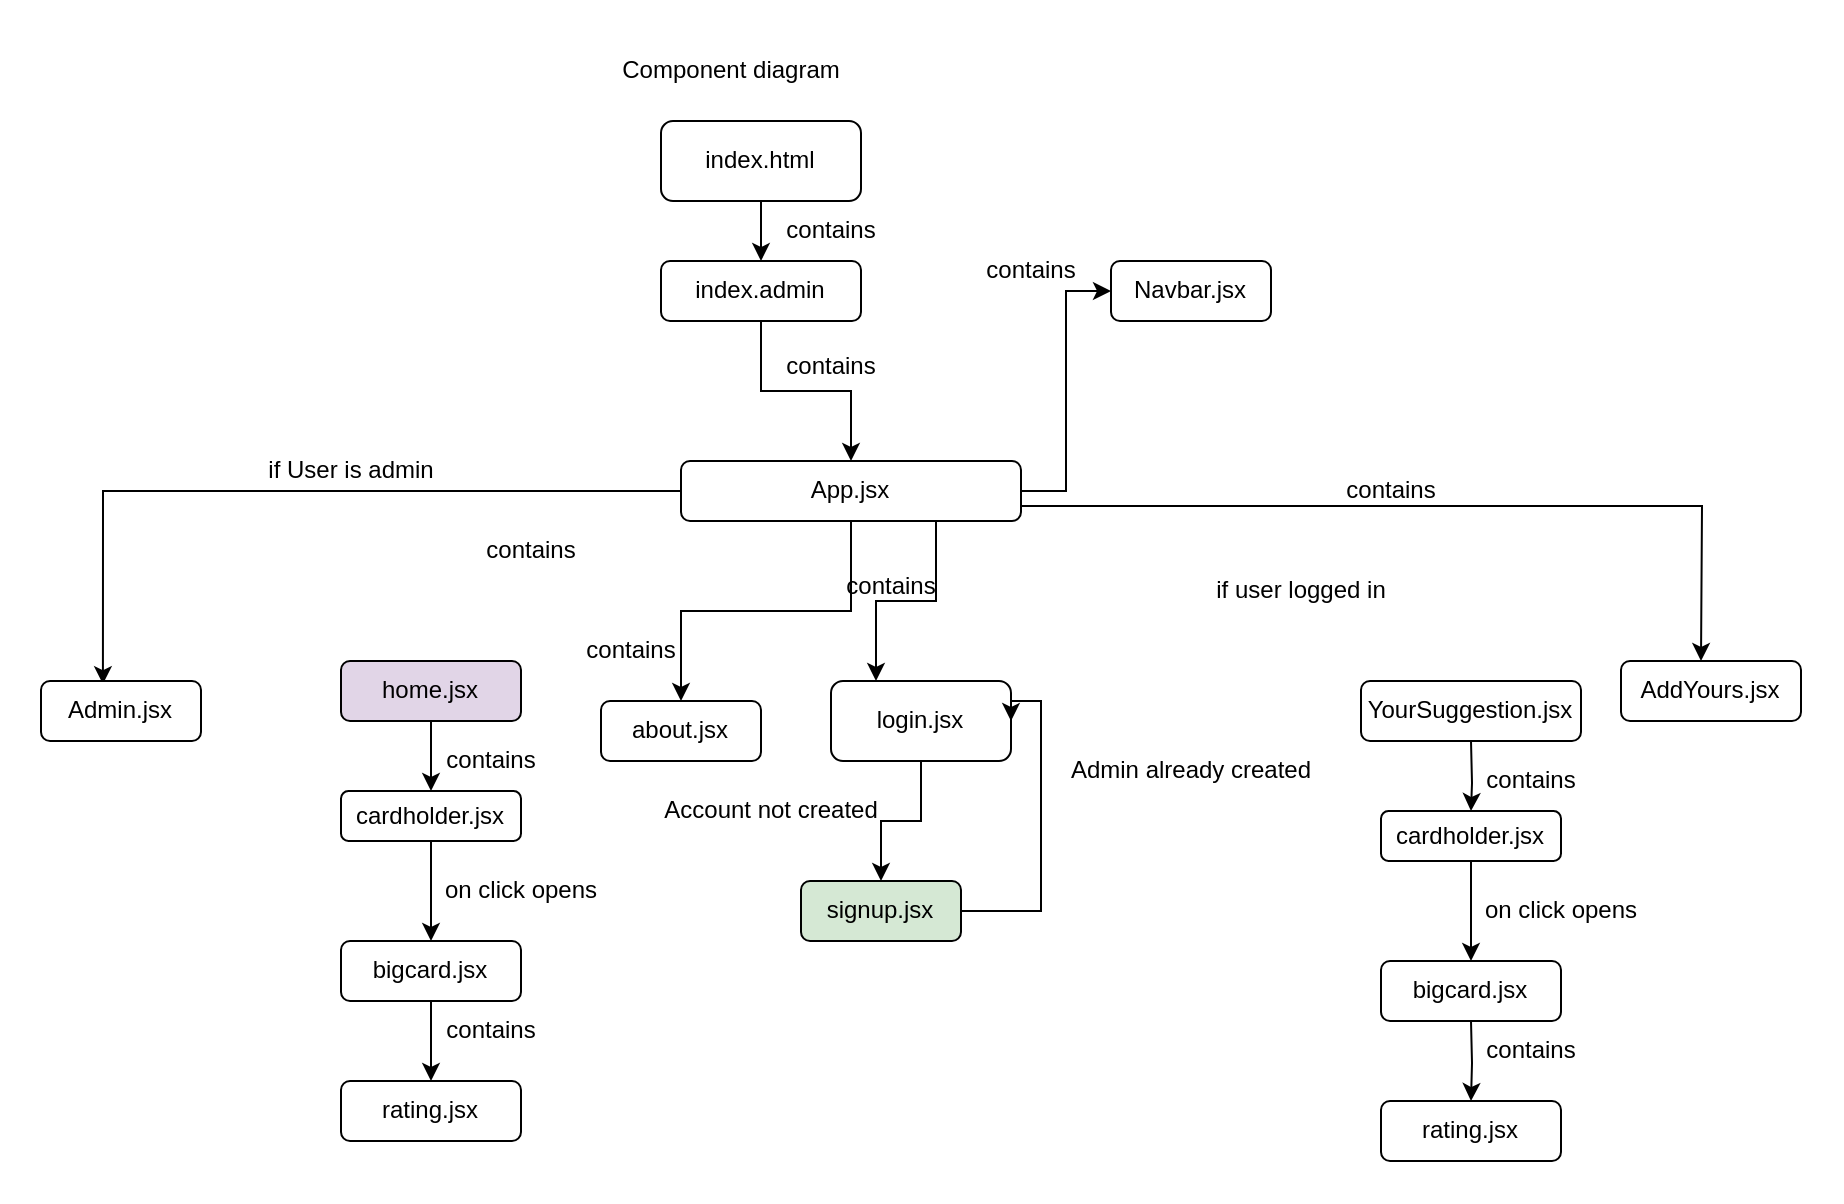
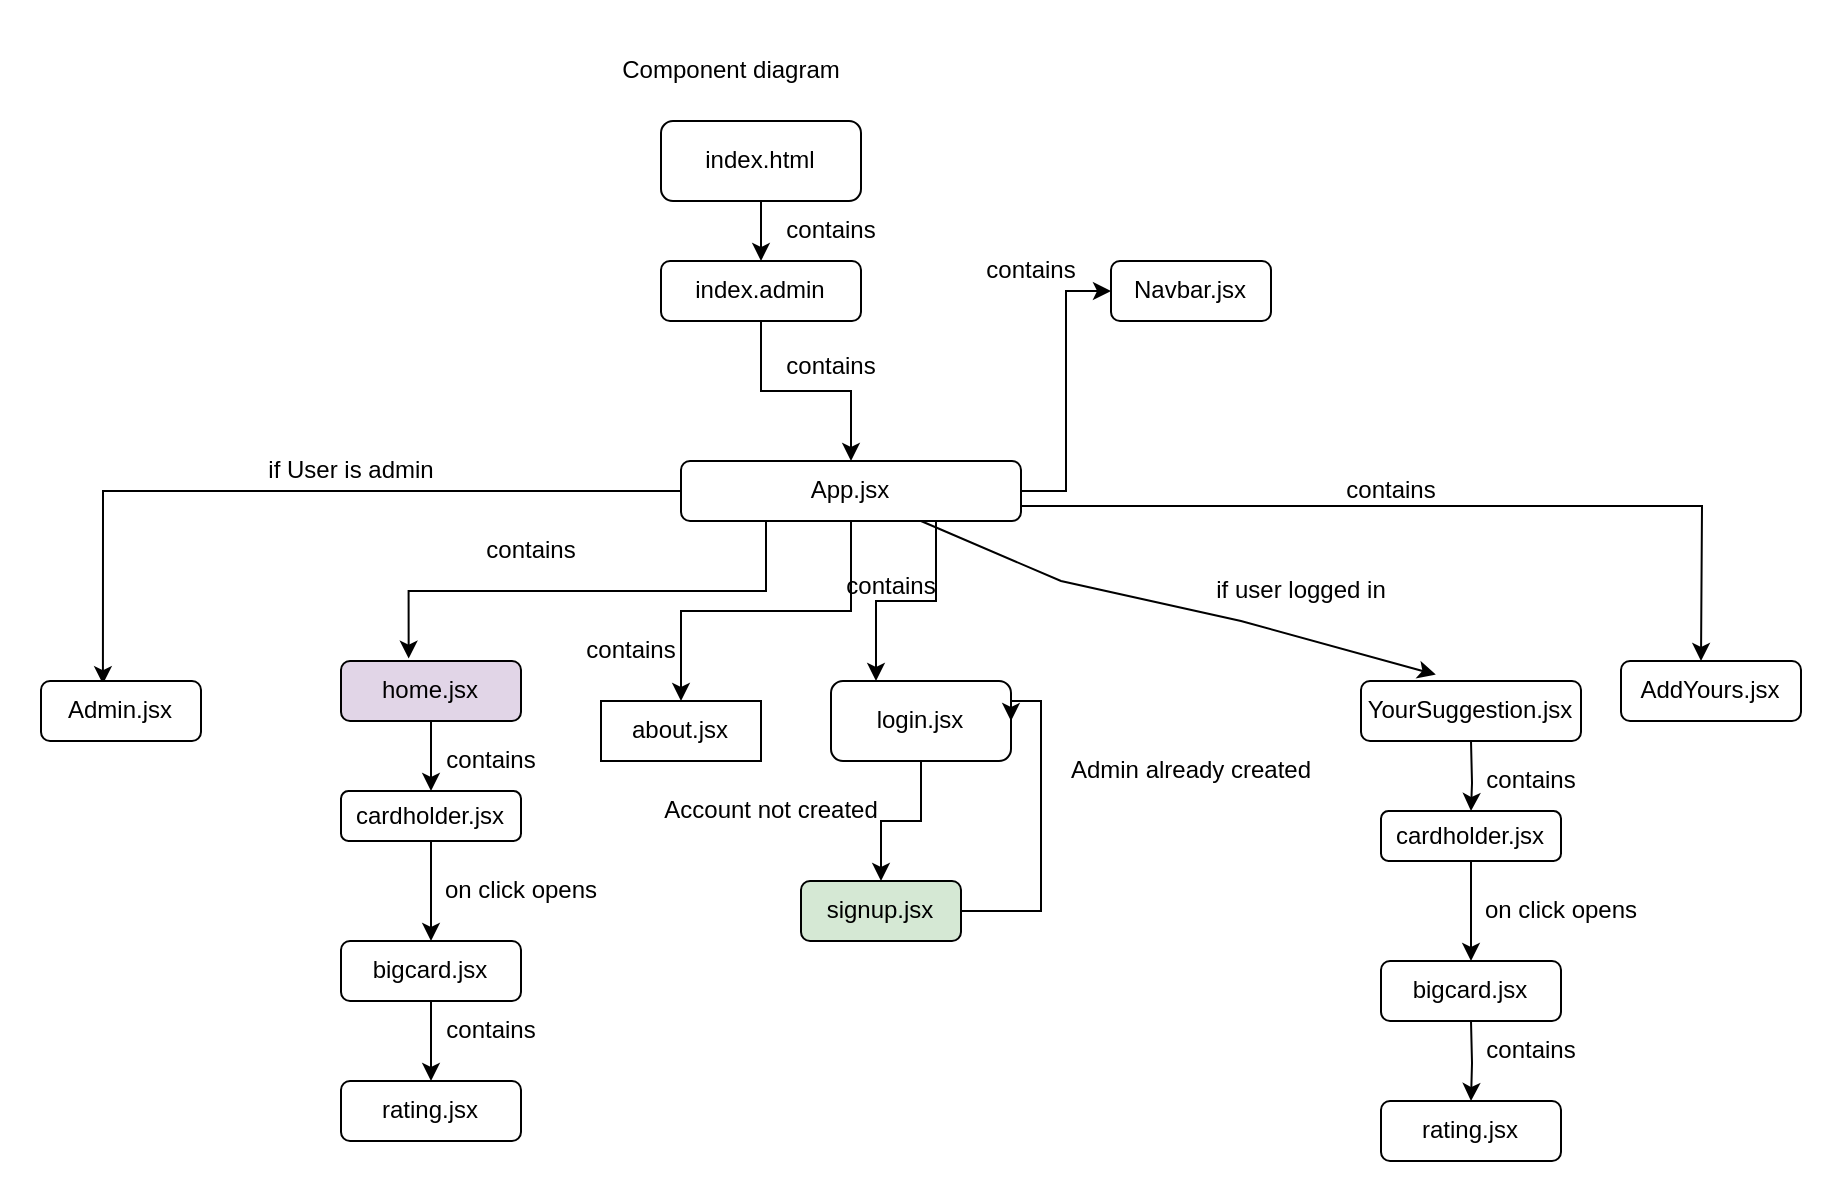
edge "App.jsx" -> "home.jsx": added
edge "App.jsx" -> "YourSuggestion.jsx": added
node "about.jsx": shape rounded rectangle -> rectangle
